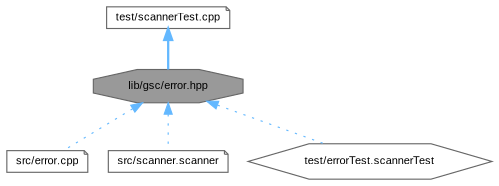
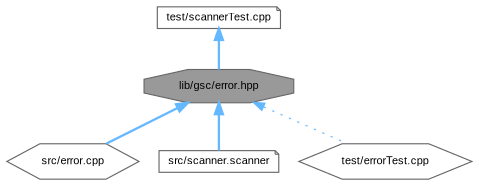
edge "src/error.cpp" -> "lib/gsc/error.hpp": style dotted -> bold
edge "src/scanner.scanner" -> "lib/gsc/error.hpp": style dotted -> bold
node "src/error.cpp": shape note -> hexagon
node "test/errorTest.scannerTest": label "test/errorTest.scannerTest" -> "test/errorTest.cpp"
